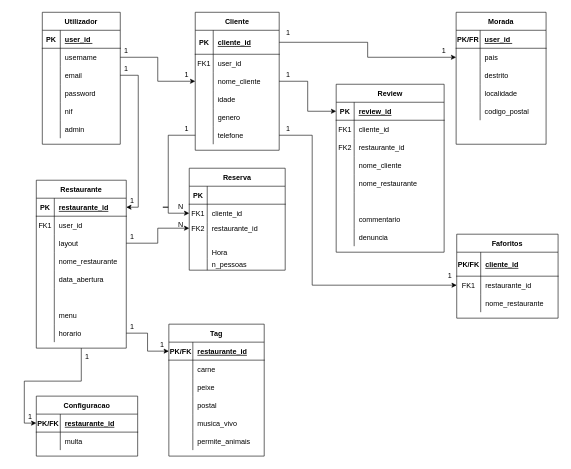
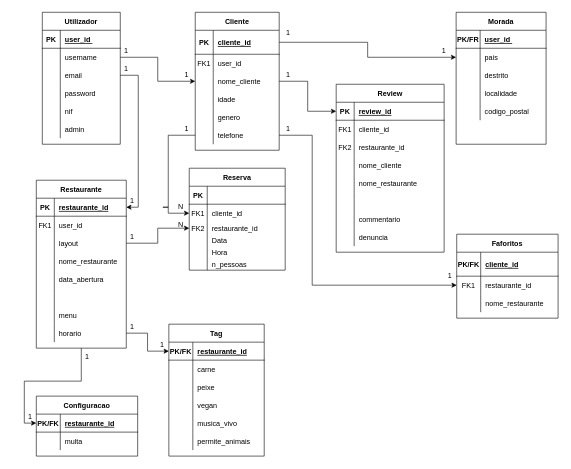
node "Data": added
node "postal": label "postal" -> "vegan"
